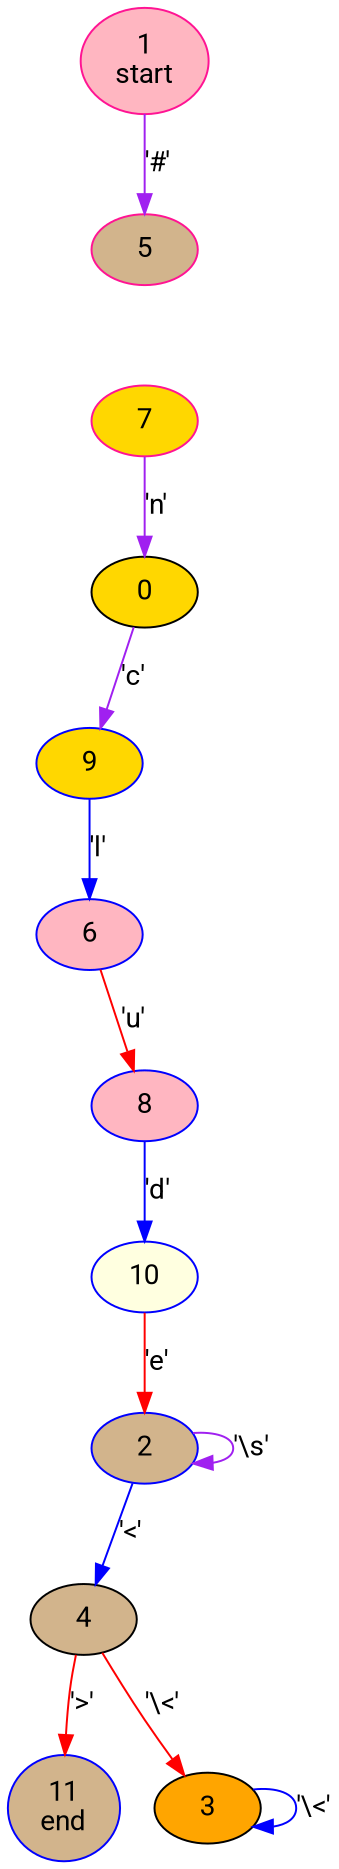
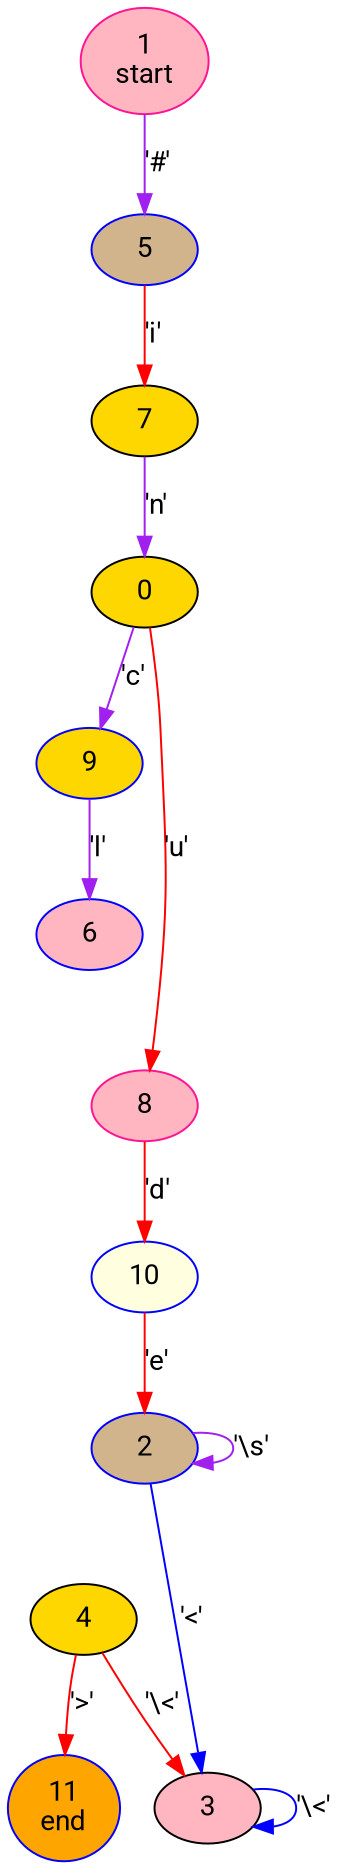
node "5": color deeppink -> blue
edge "5" -> "7": added, label "'i'"
node "7": color deeppink -> black
edge "9" -> "6": color blue -> purple
edge "6" -> "8": now "0" -> "8"
node "8": color blue -> deeppink
edge "8" -> "10": color blue -> red
edge "2" -> "4": now "2" -> "3"
node "4": fillcolor tan -> gold
node "11 end": fillcolor tan -> orange
node "3": fillcolor orange -> lightpink
